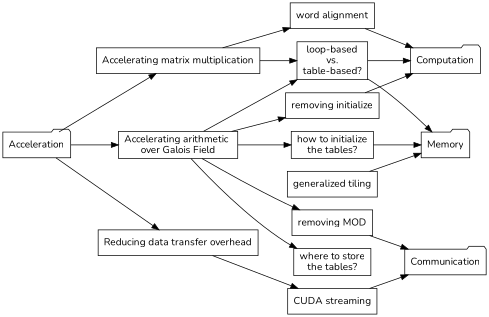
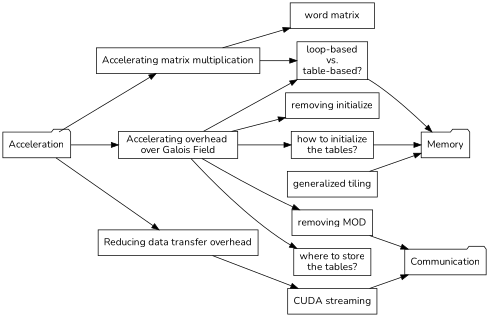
node "word alignment": label "word alignment" -> "word matrix"
node "Computation": removed
node "Accelerating arithmetic over Galois Field": label "Accelerating arithmetic over Galois Field" -> "Accelerating overhead over Galois Field"
